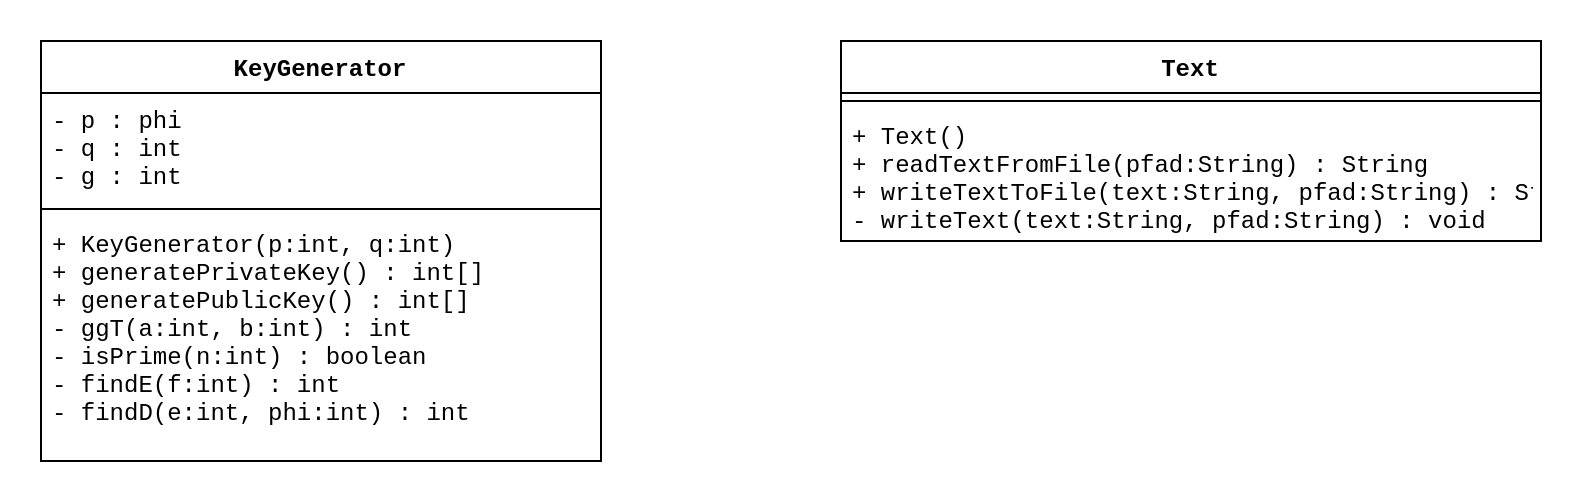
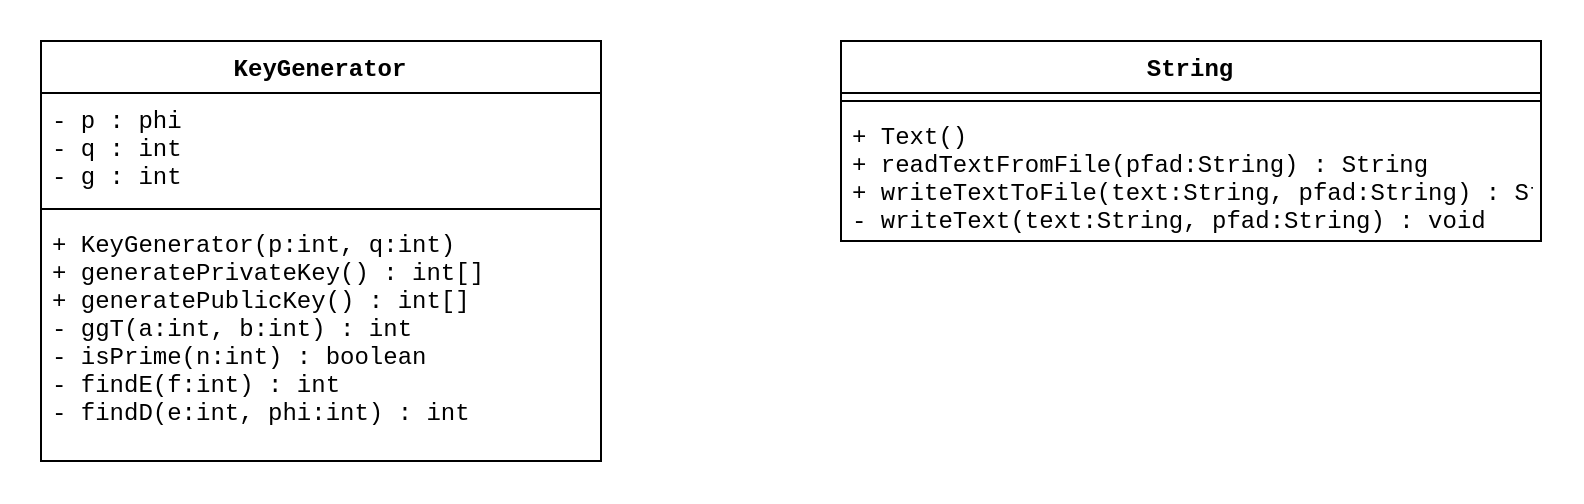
node "Text": label "Text" -> "String"
